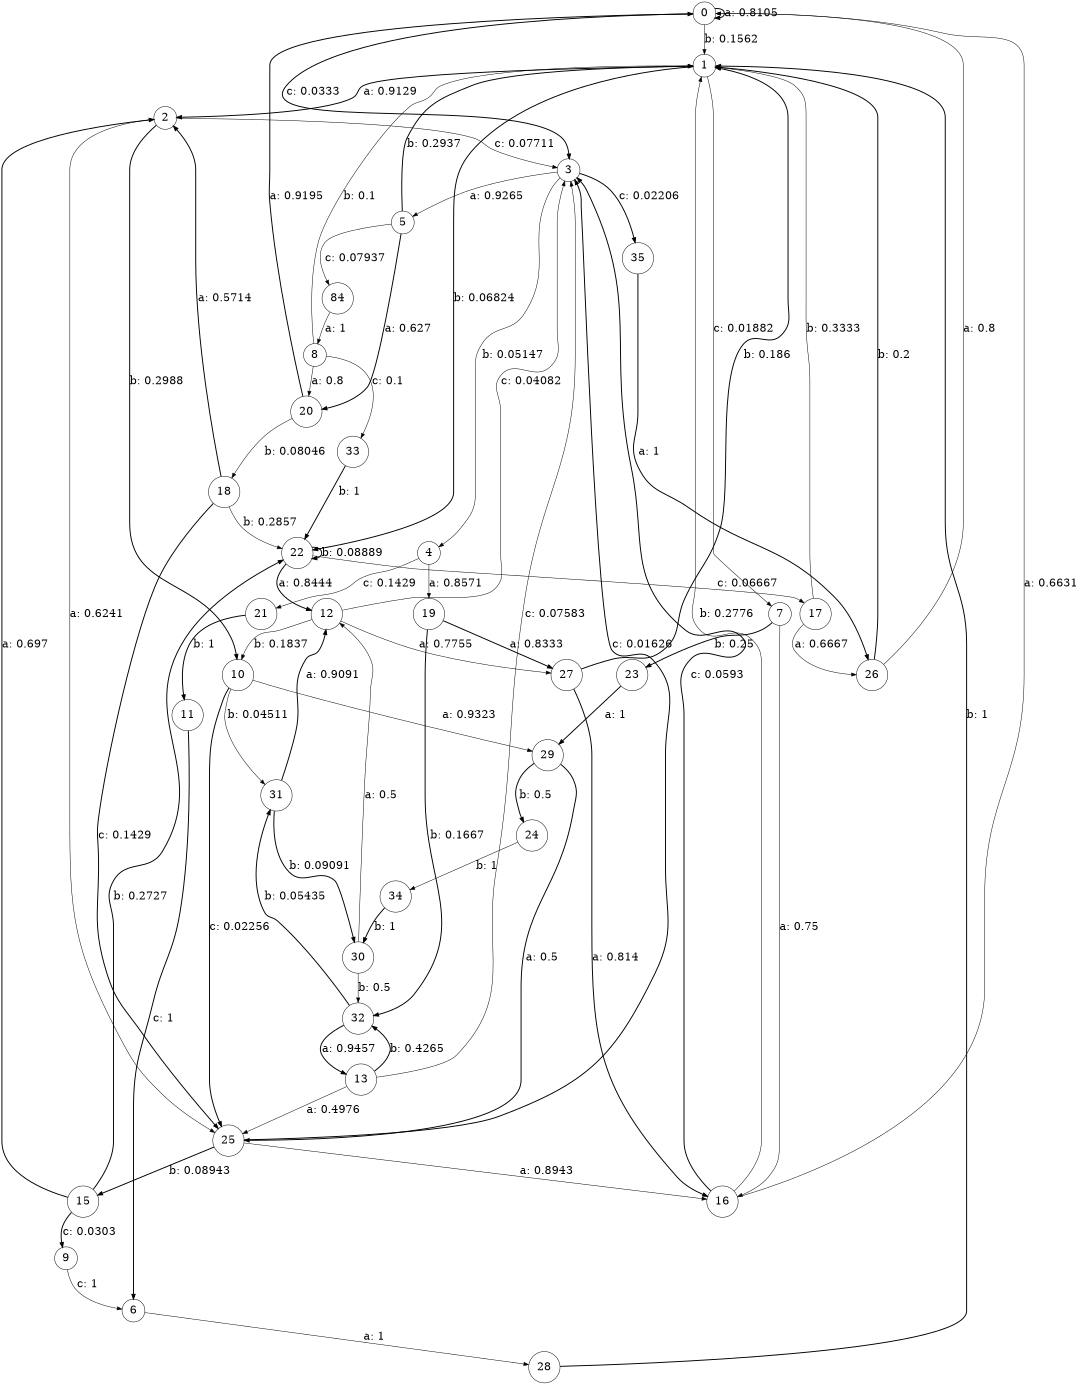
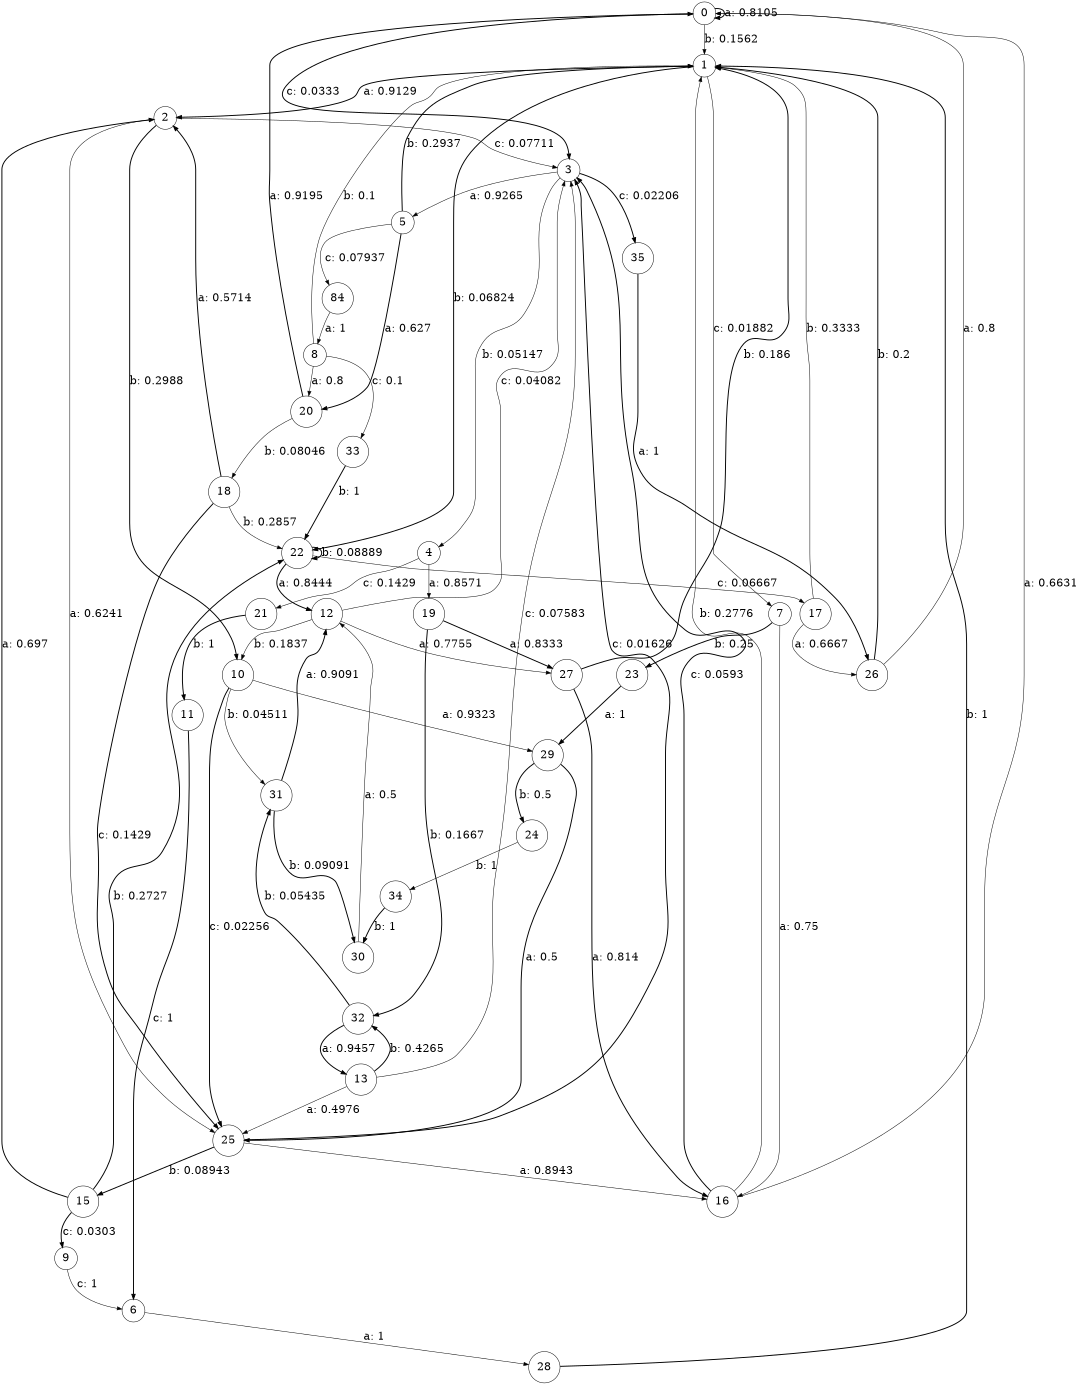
edge "30" -> "32": removed, label "b: 0.5"
